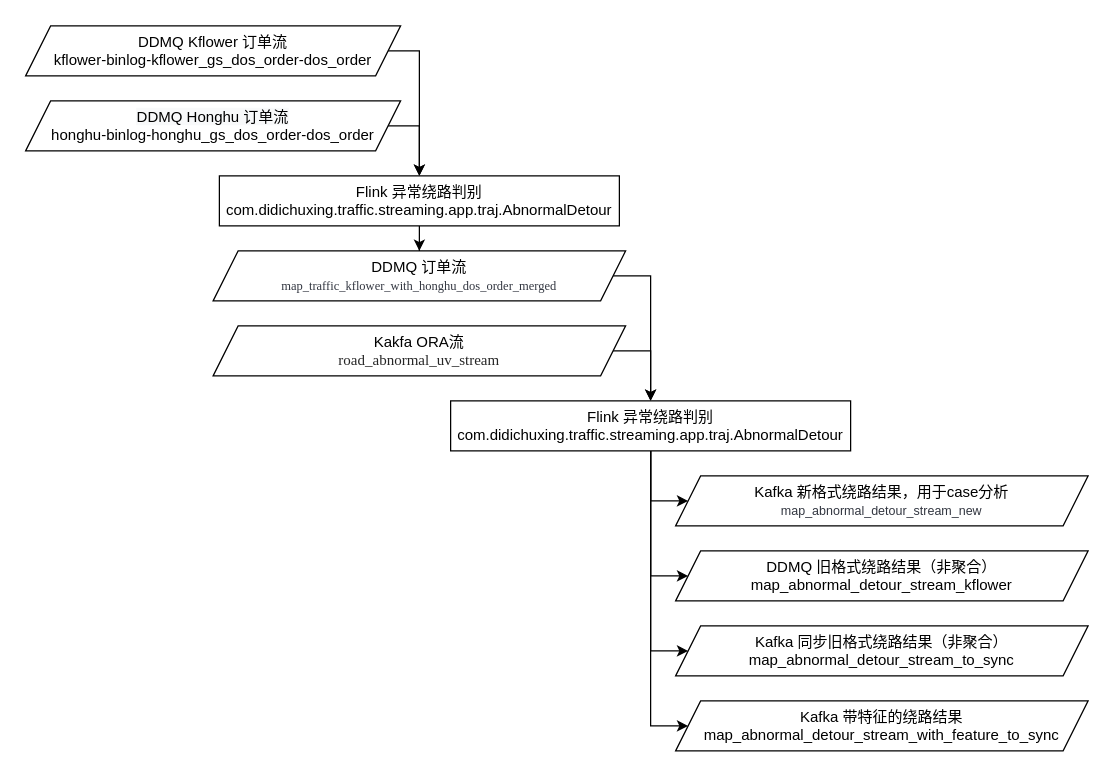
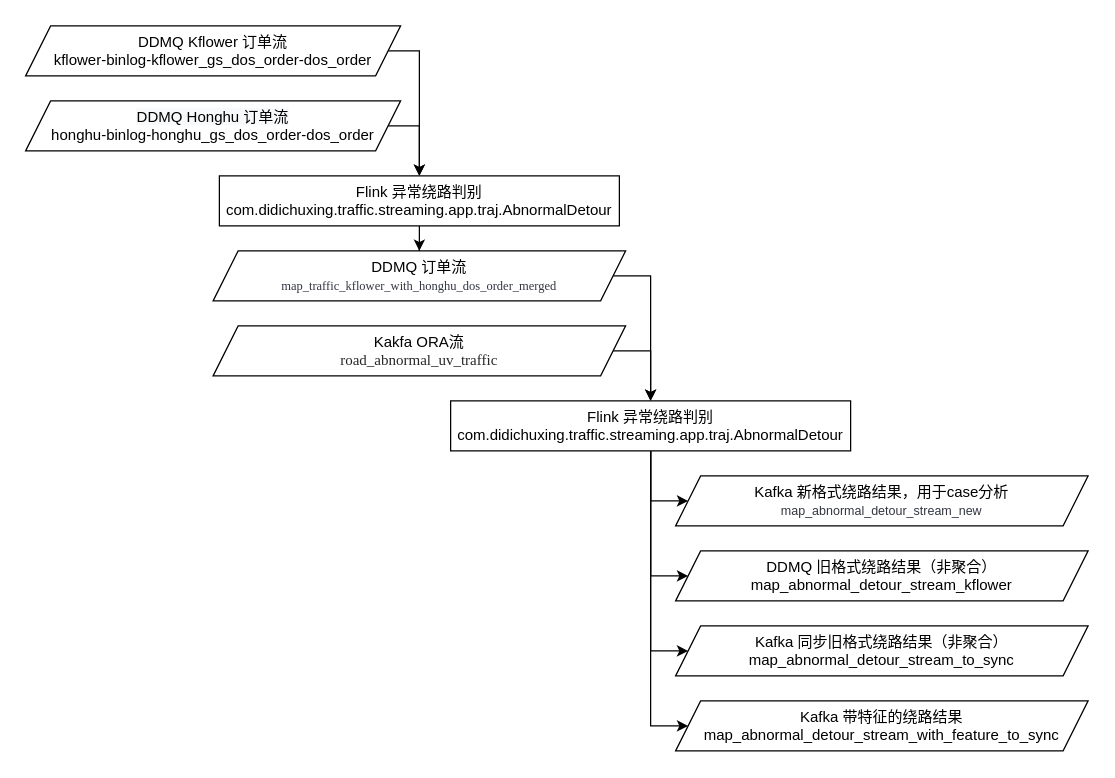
node "Kakfa ORA流 road_abnormal_uv_stream": label "Kakfa ORA流 road_abnormal_uv_stream" -> "Kakfa ORA流 road_abnormal_uv_traffic"
